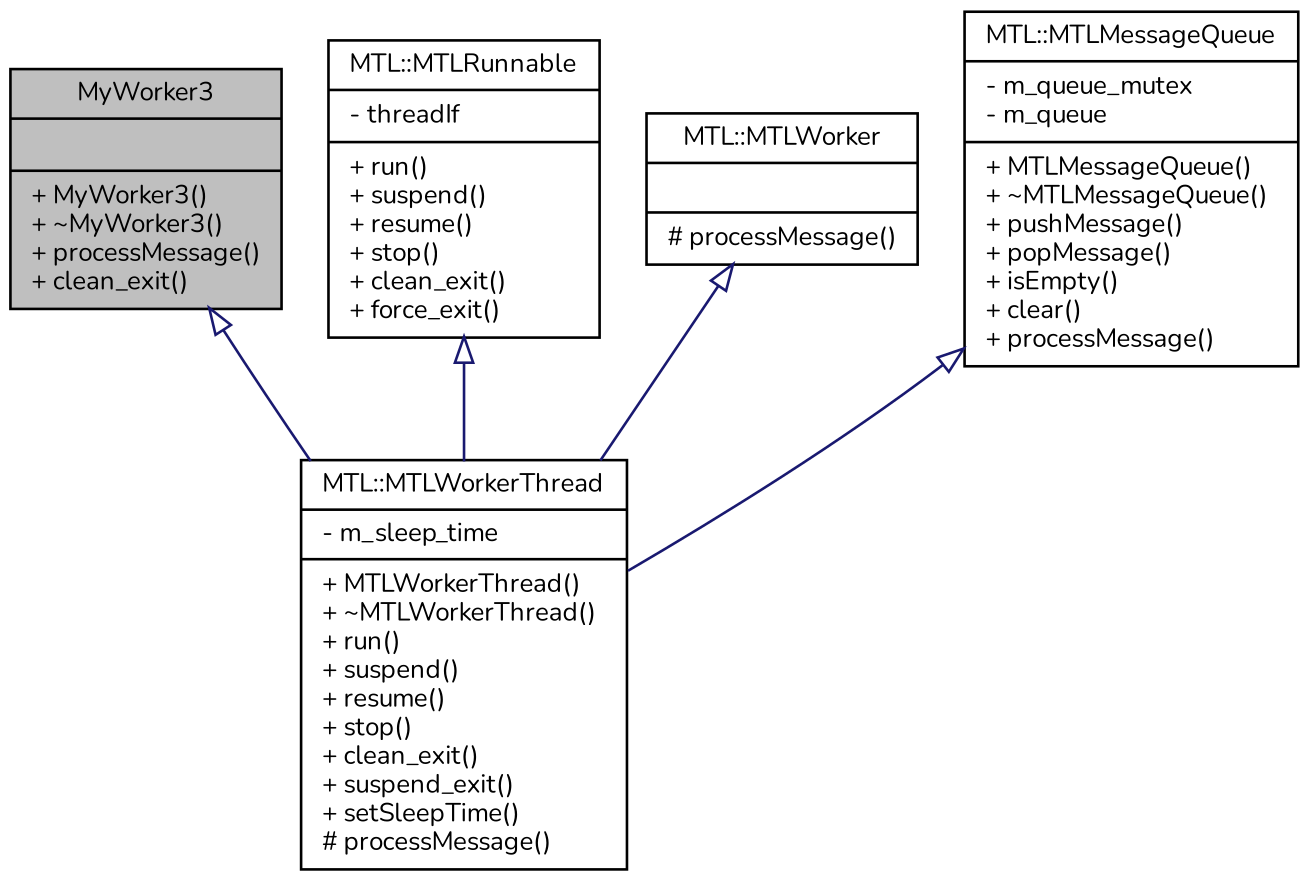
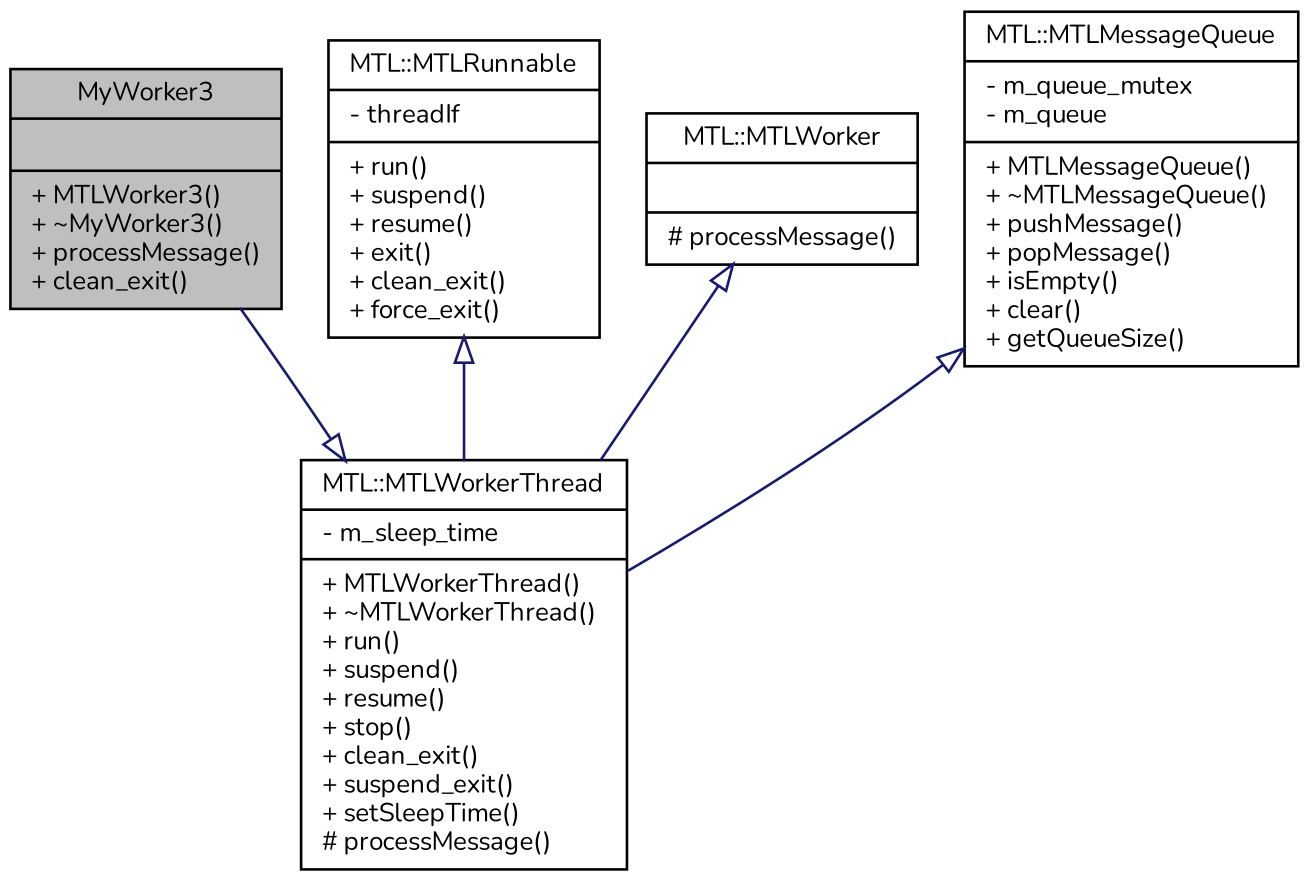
node "MyWorker3": text "+ MyWorker3()" -> "+ MTLWorker3()"
node "MTL::MTLRunnable": text "+ stop()" -> "+ exit()"
node "MTL::MTLMessageQueue": text "+ processMessage()" -> "+ getQueueSize()"
edge "MTL::MTLWorkerThread" -> "MyWorker3": reversed
